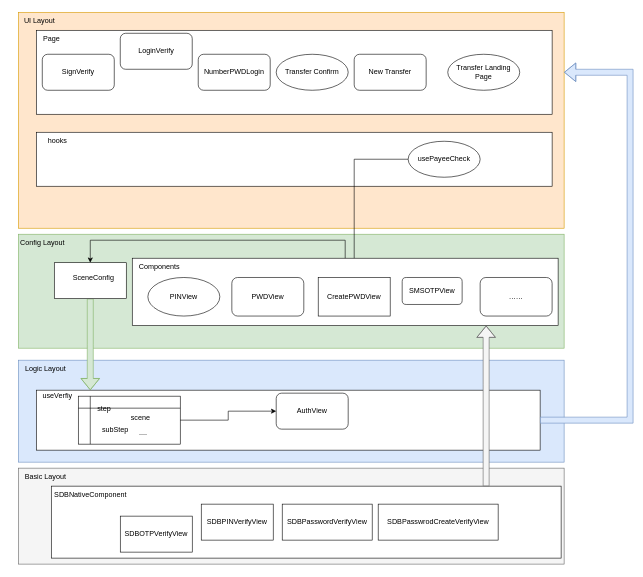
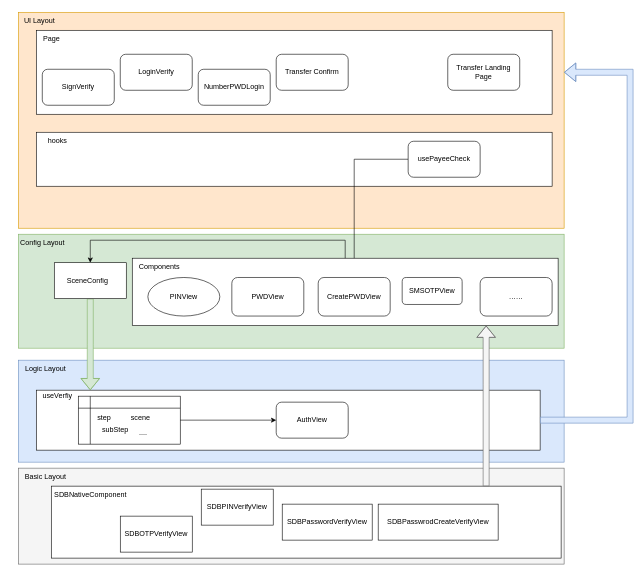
node "LoginVerify": moved (156, 51) -> (156, 72)
node "SignVerify": moved (78, 72) -> (78, 87)
node "NumberPWDLogin": moved (234, 72) -> (234, 87)
node "Transfer Confirm": shape ellipse -> rounded rectangle
node "New Transfer": removed
node "Transfer Landing Page": shape ellipse -> rounded rectangle
node "usePayeeCheck": shape ellipse -> rounded rectangle
node "SceneConfig": moved (93, 278) -> (87, 281)
node "CreatePWDView": shape rectangle -> rounded rectangle
node "step": moved (104, 409) -> (104, 418)
node "AuthView": moved (312, 411) -> (312, 420)
node "SDBPINVerifyView": moved (237, 522) -> (237, 507)
